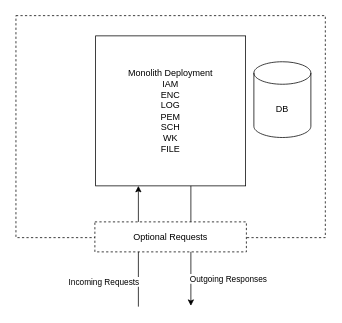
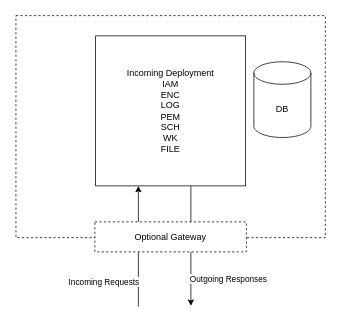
node "Monolith Deployment IAM ENC LOG PEM SCH WK FILE": label "Monolith Deployment IAM ENC LOG PEM SCH WK FILE" -> "Incoming Deployment IAM ENC LOG PEM SCH WK FILE"
node "Optional Requests": label "Optional Requests" -> "Optional Gateway"
